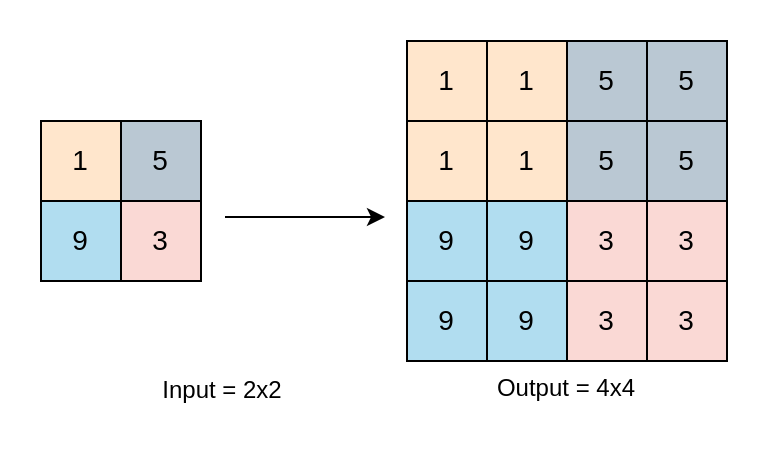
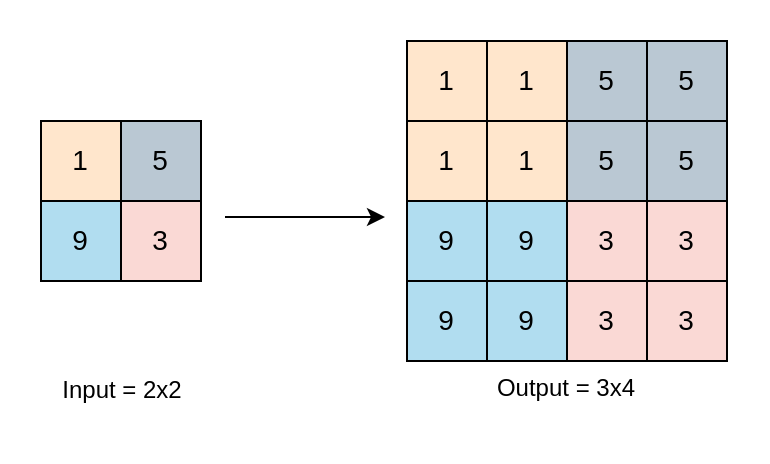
node "Output = 4x4": label "Output = 4x4" -> "Output = 3x4"
node "Input = 2x2": moved (223, 391) -> (123, 391)
